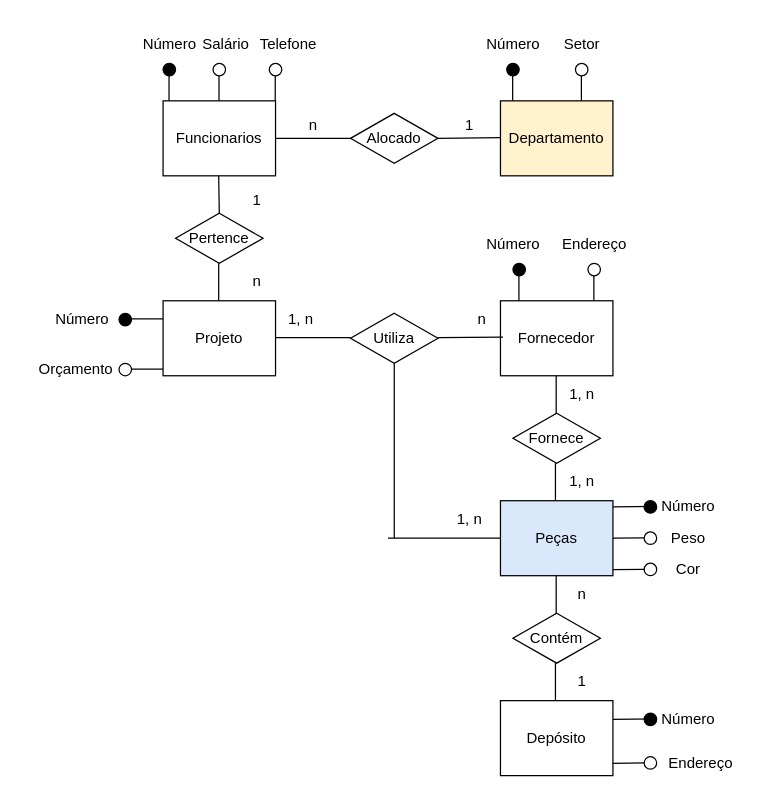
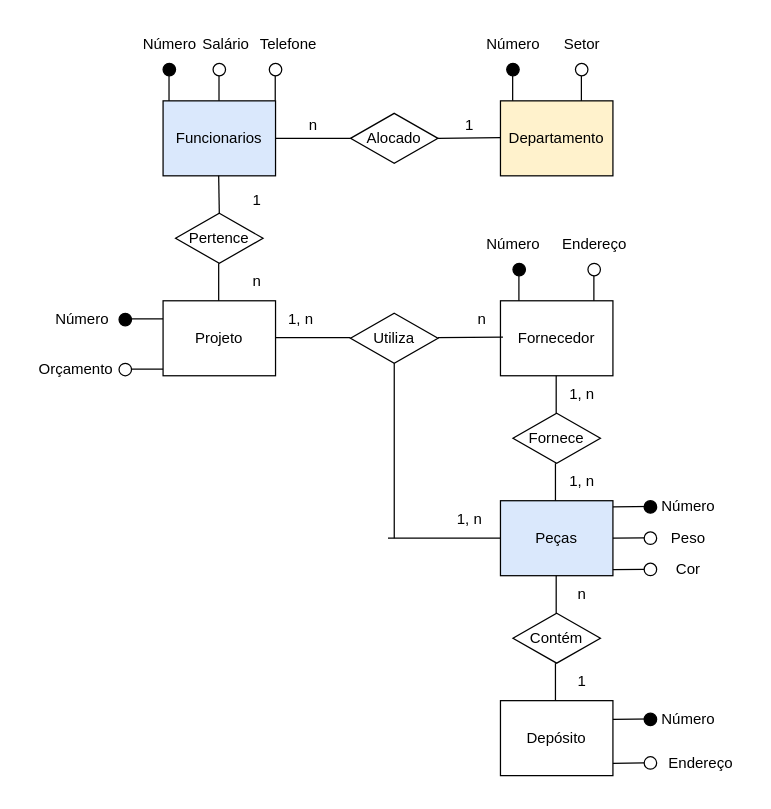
node "Funcionarios": fillcolor #ffffff -> #dae8fc
